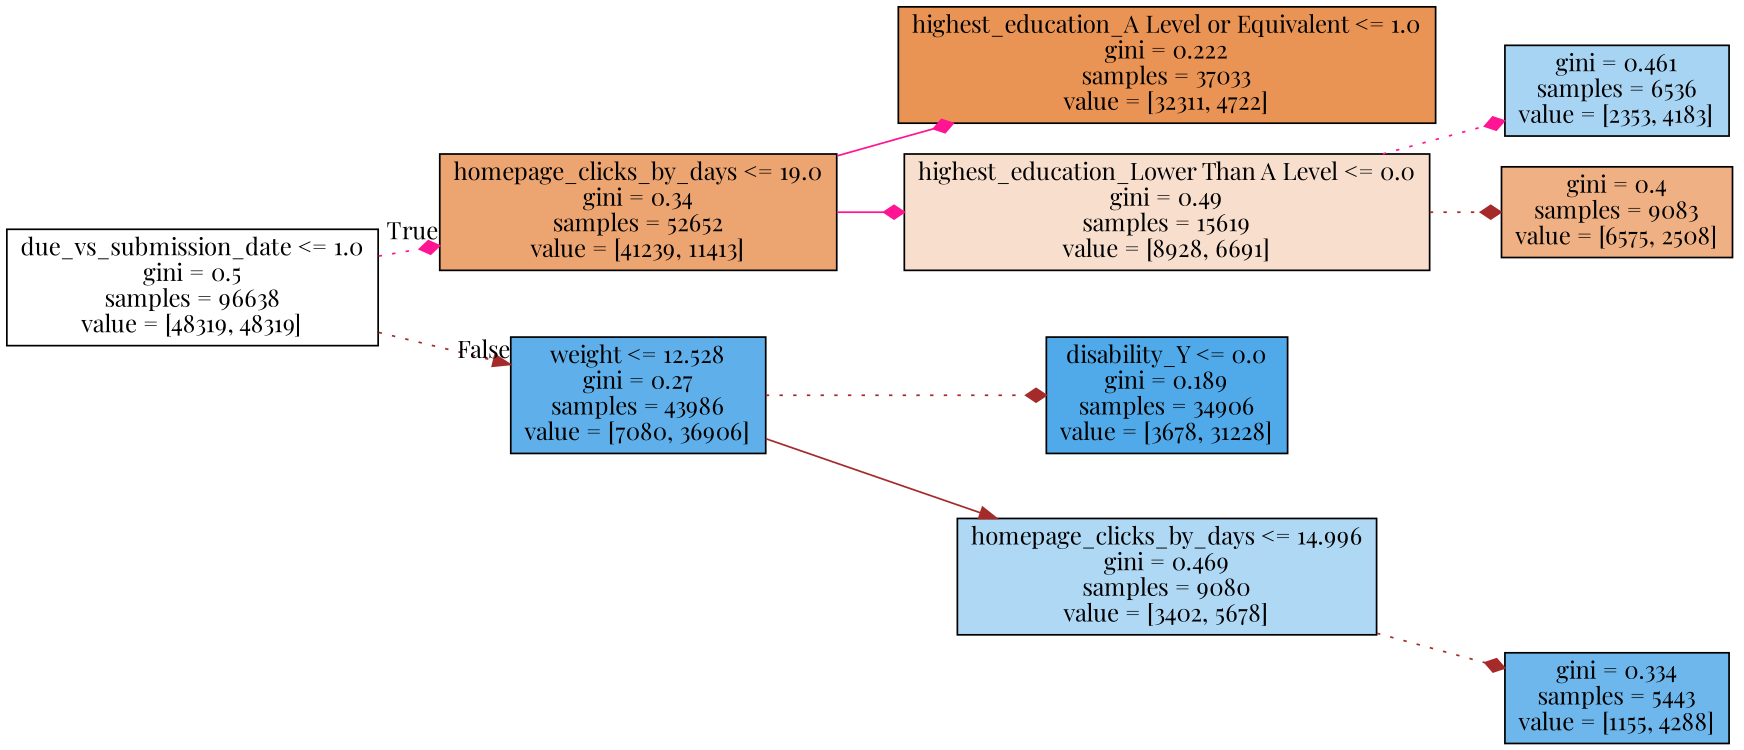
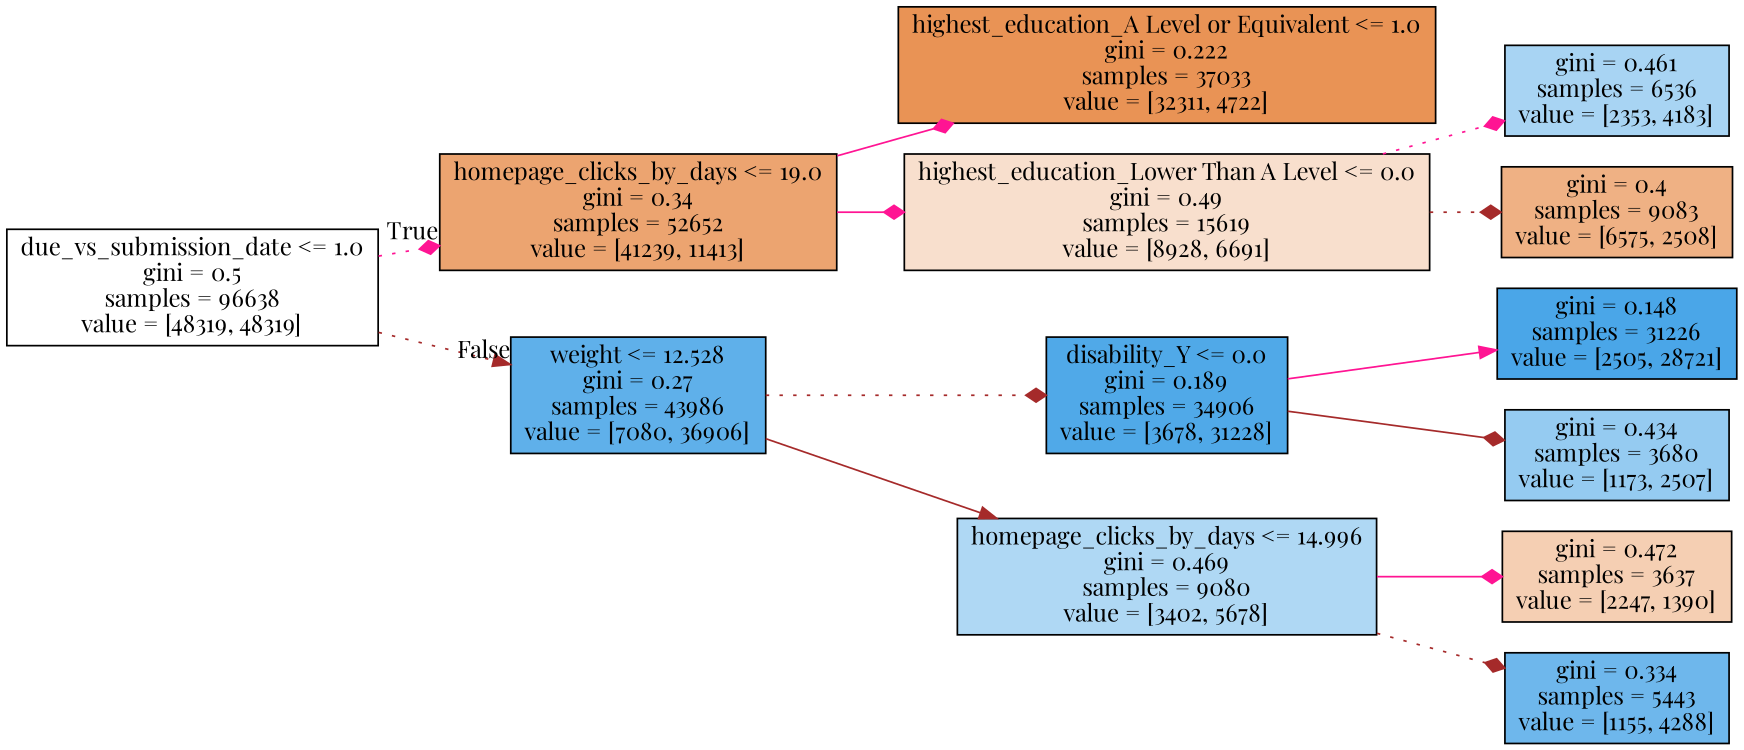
node "gini = 0.148 samples = 31226 value = [2505, 28721]": added
node "gini = 0.434 samples = 3680 value = [1173, 2507]": added
node "gini = 0.472 samples = 3637 value = [2247, 1390]": added
